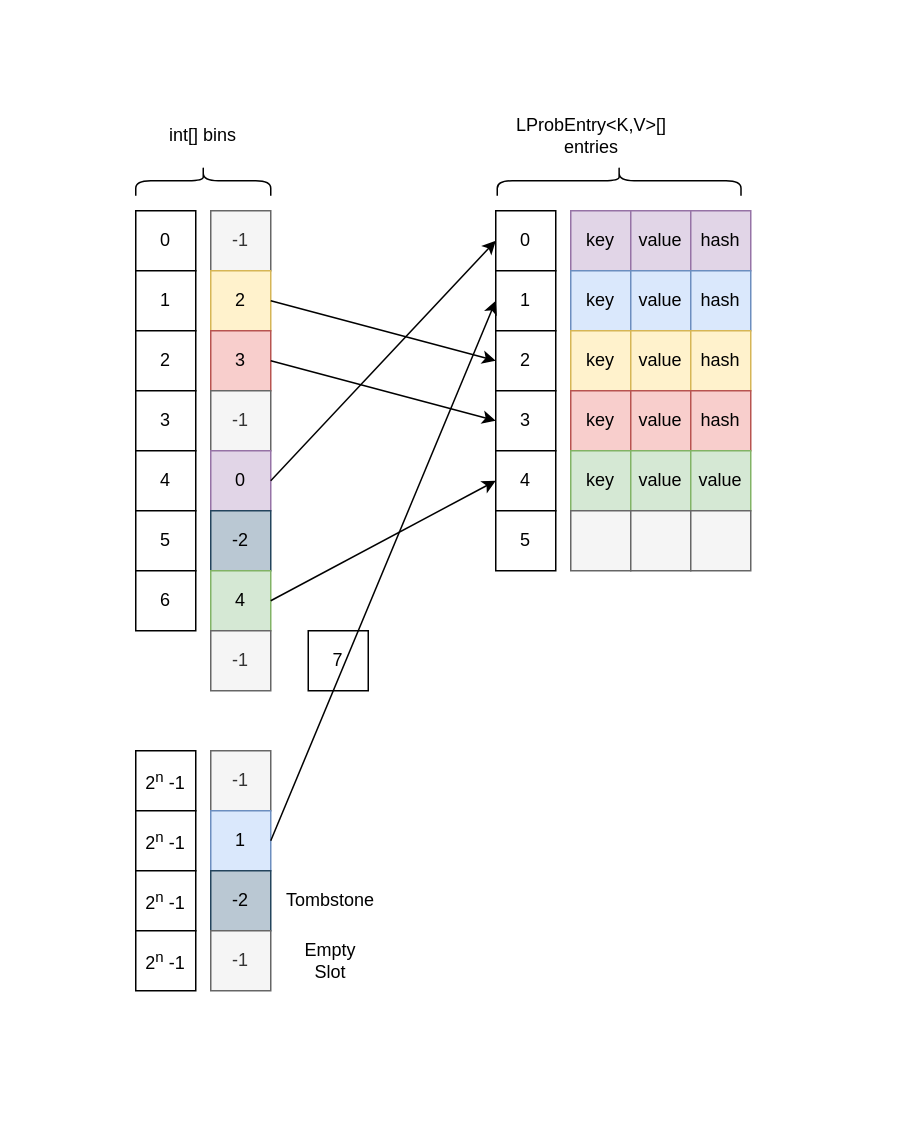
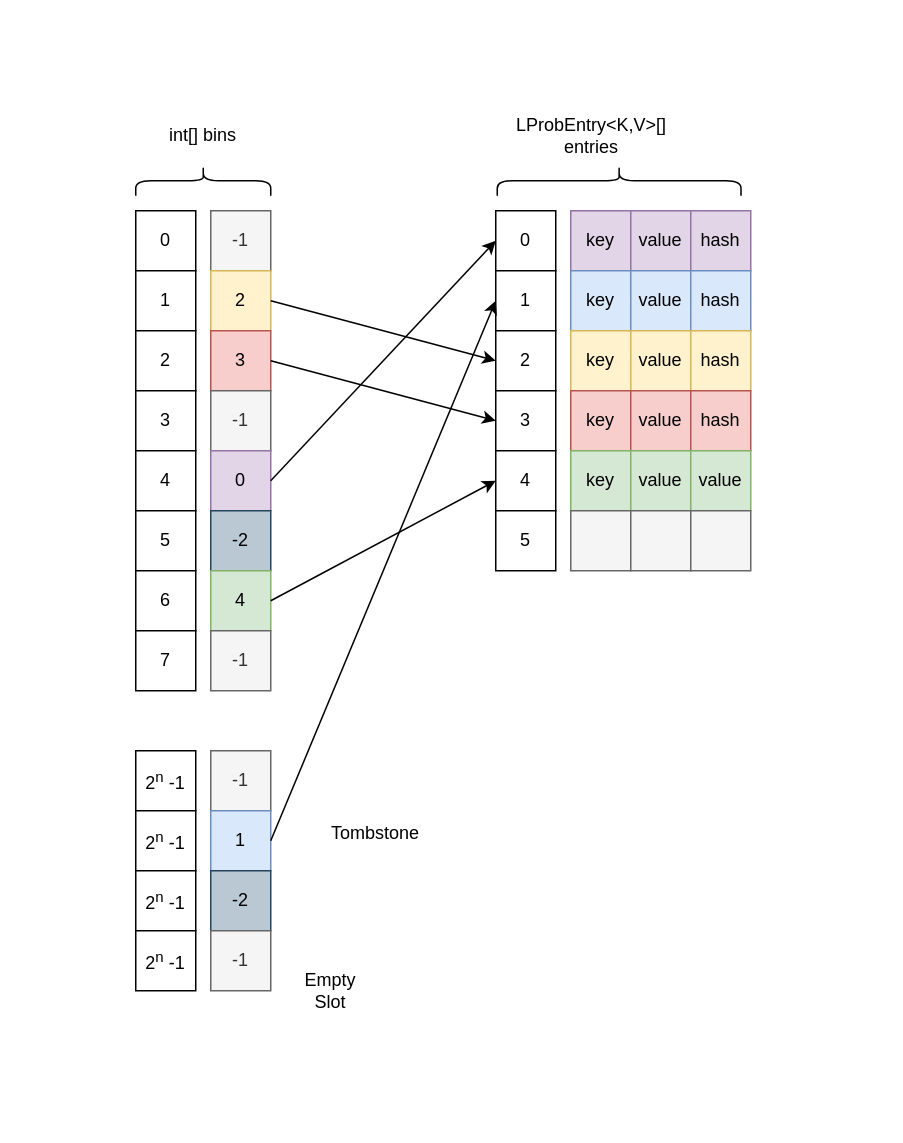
node "7": moved (338, 661) -> (166, 661)
node "Tombstone": moved (331, 901) -> (376, 833)
node "Empty Slot": moved (331, 961) -> (331, 991)
